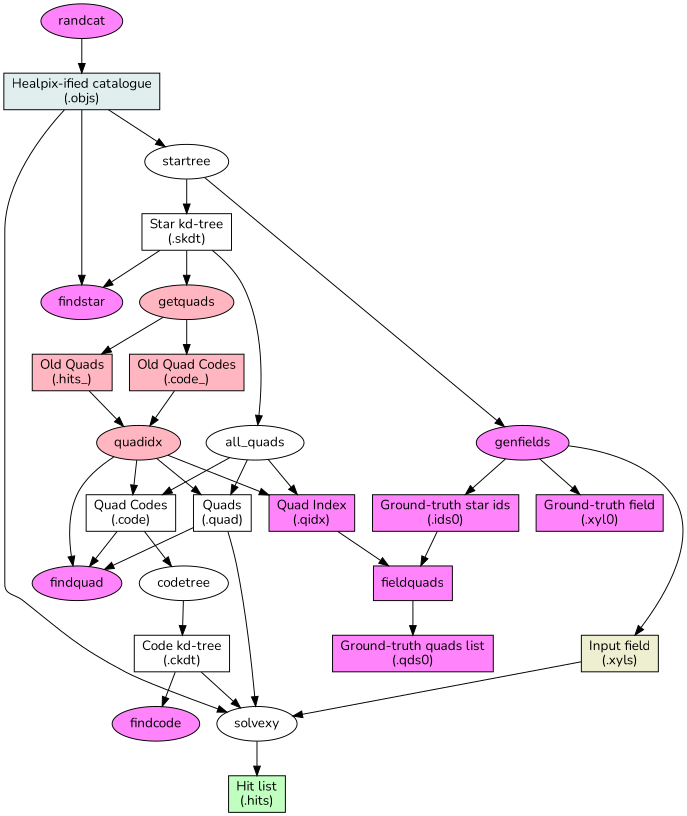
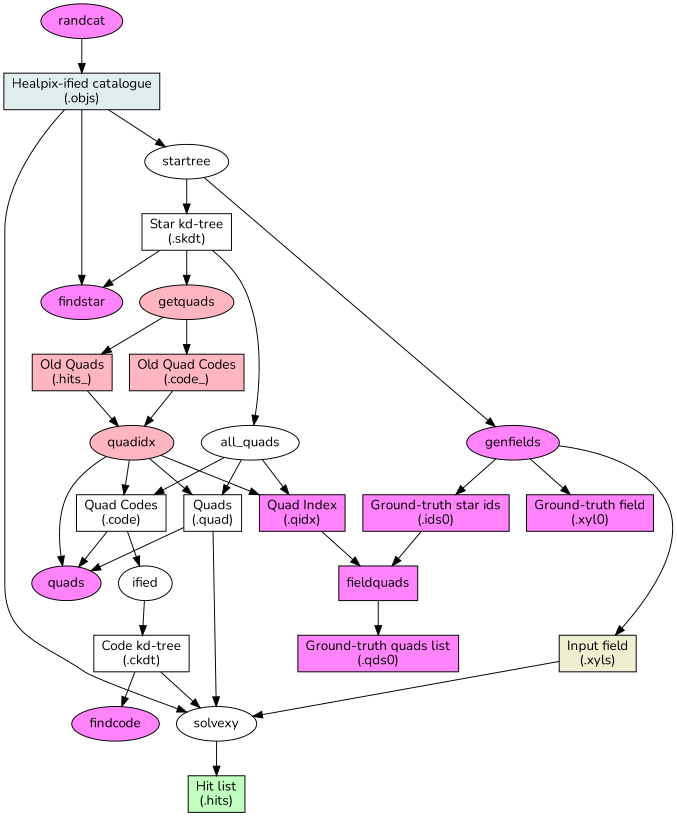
node "findquad": label "findquad" -> "quads"
node "codetree": label "codetree" -> "ified"
